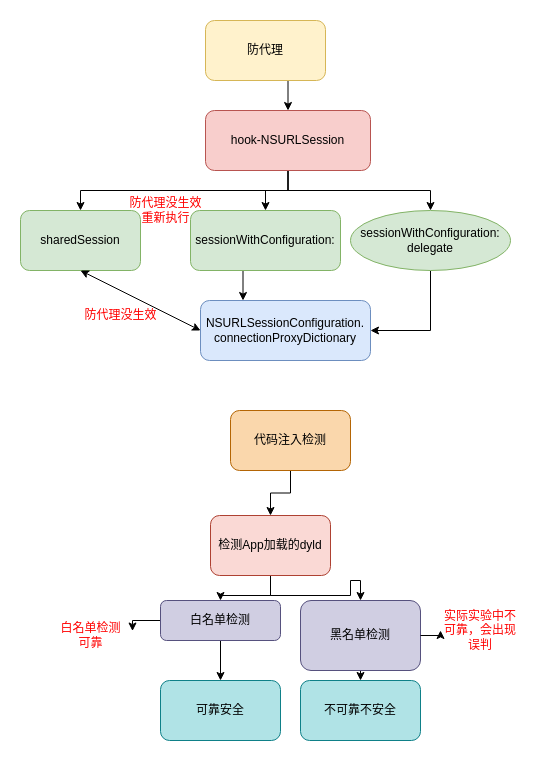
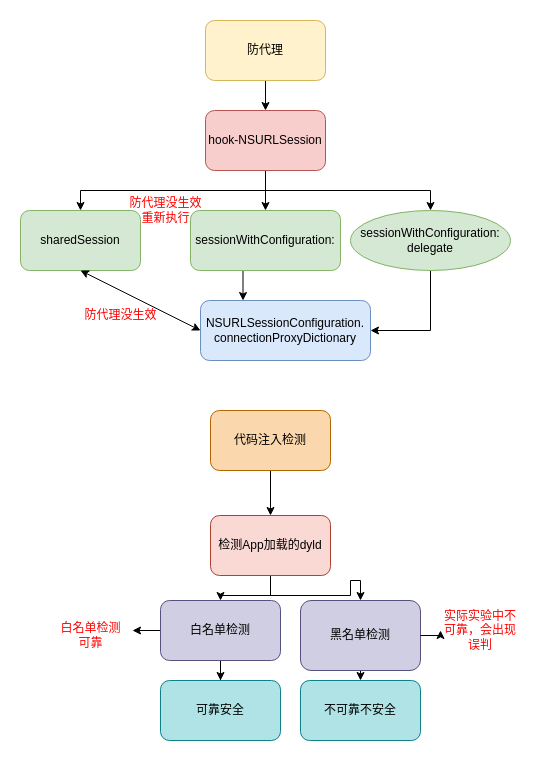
node "hook-NSURLSession": size 165x60 -> 120x60
node "代码注入检测": moved (291, 441) -> (271, 441)
node "白名单检测": size 120x40 -> 120x60
